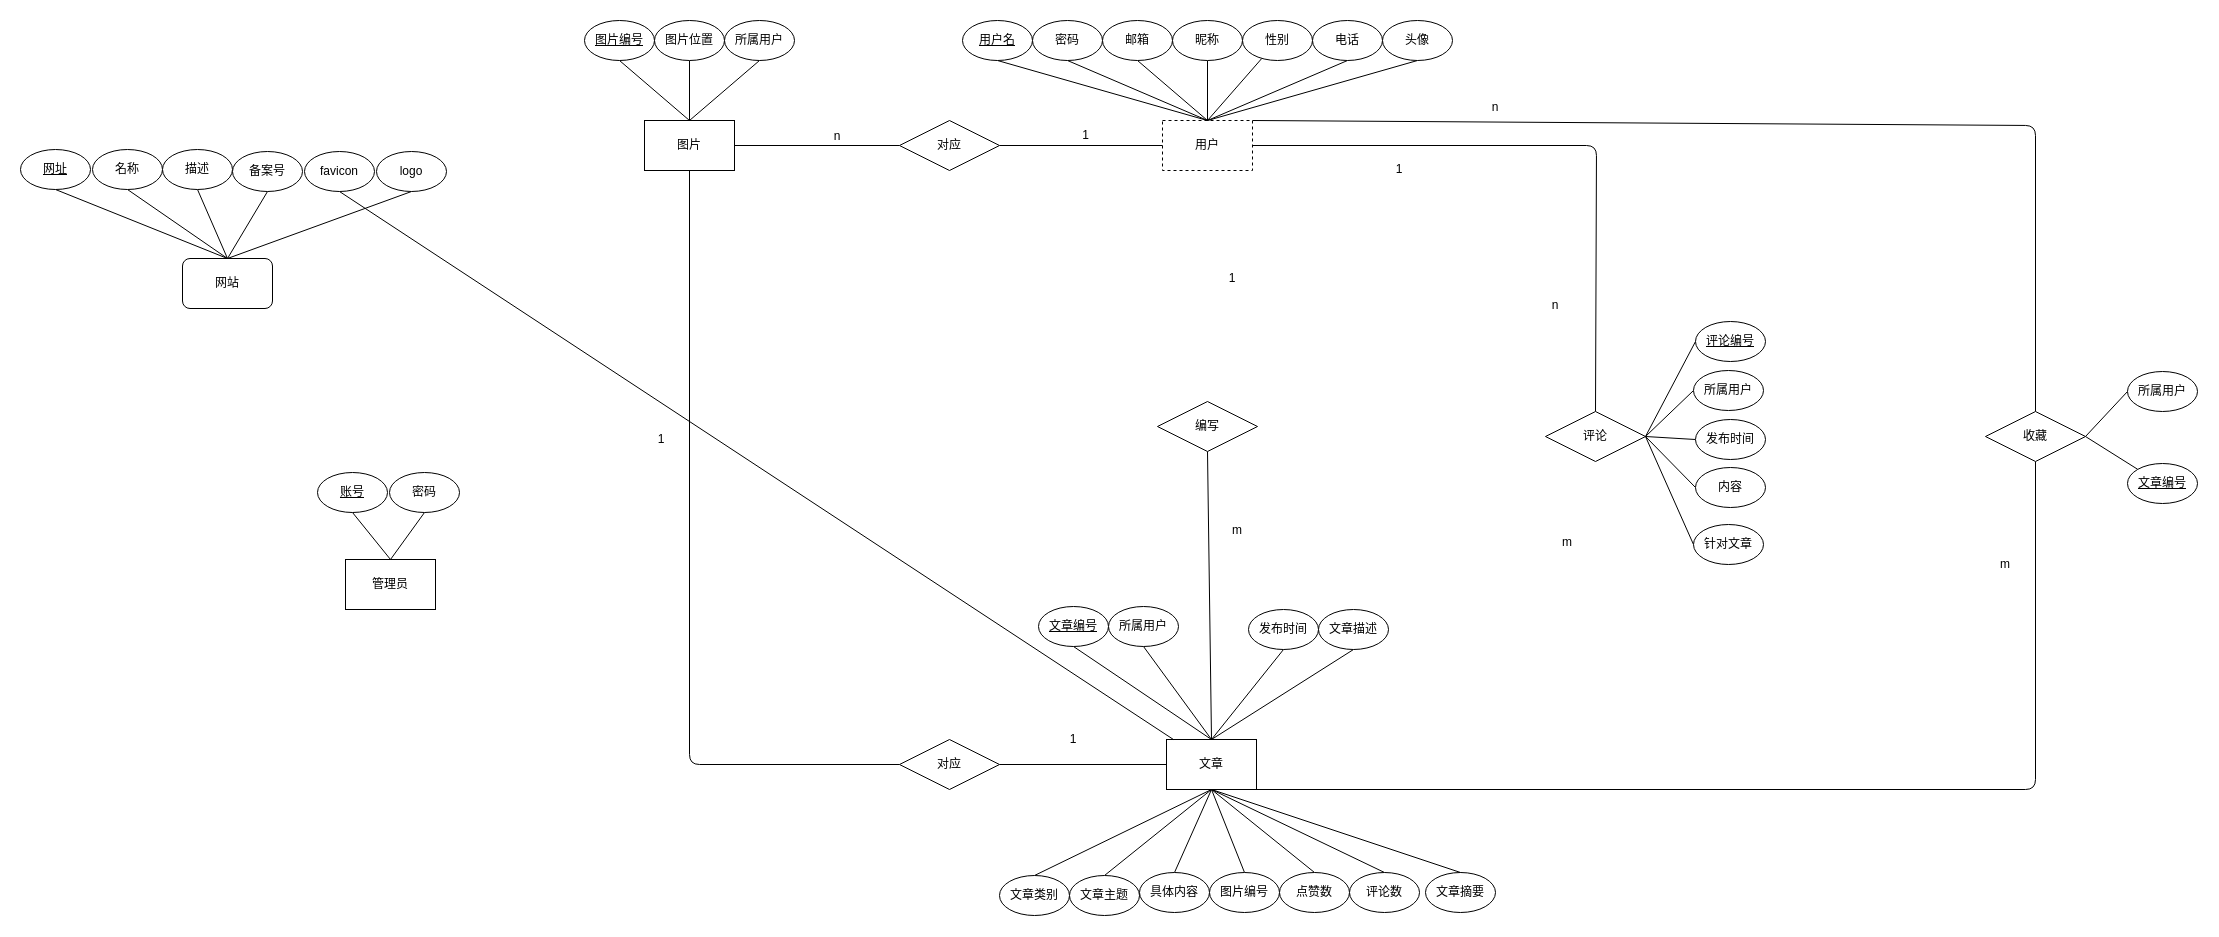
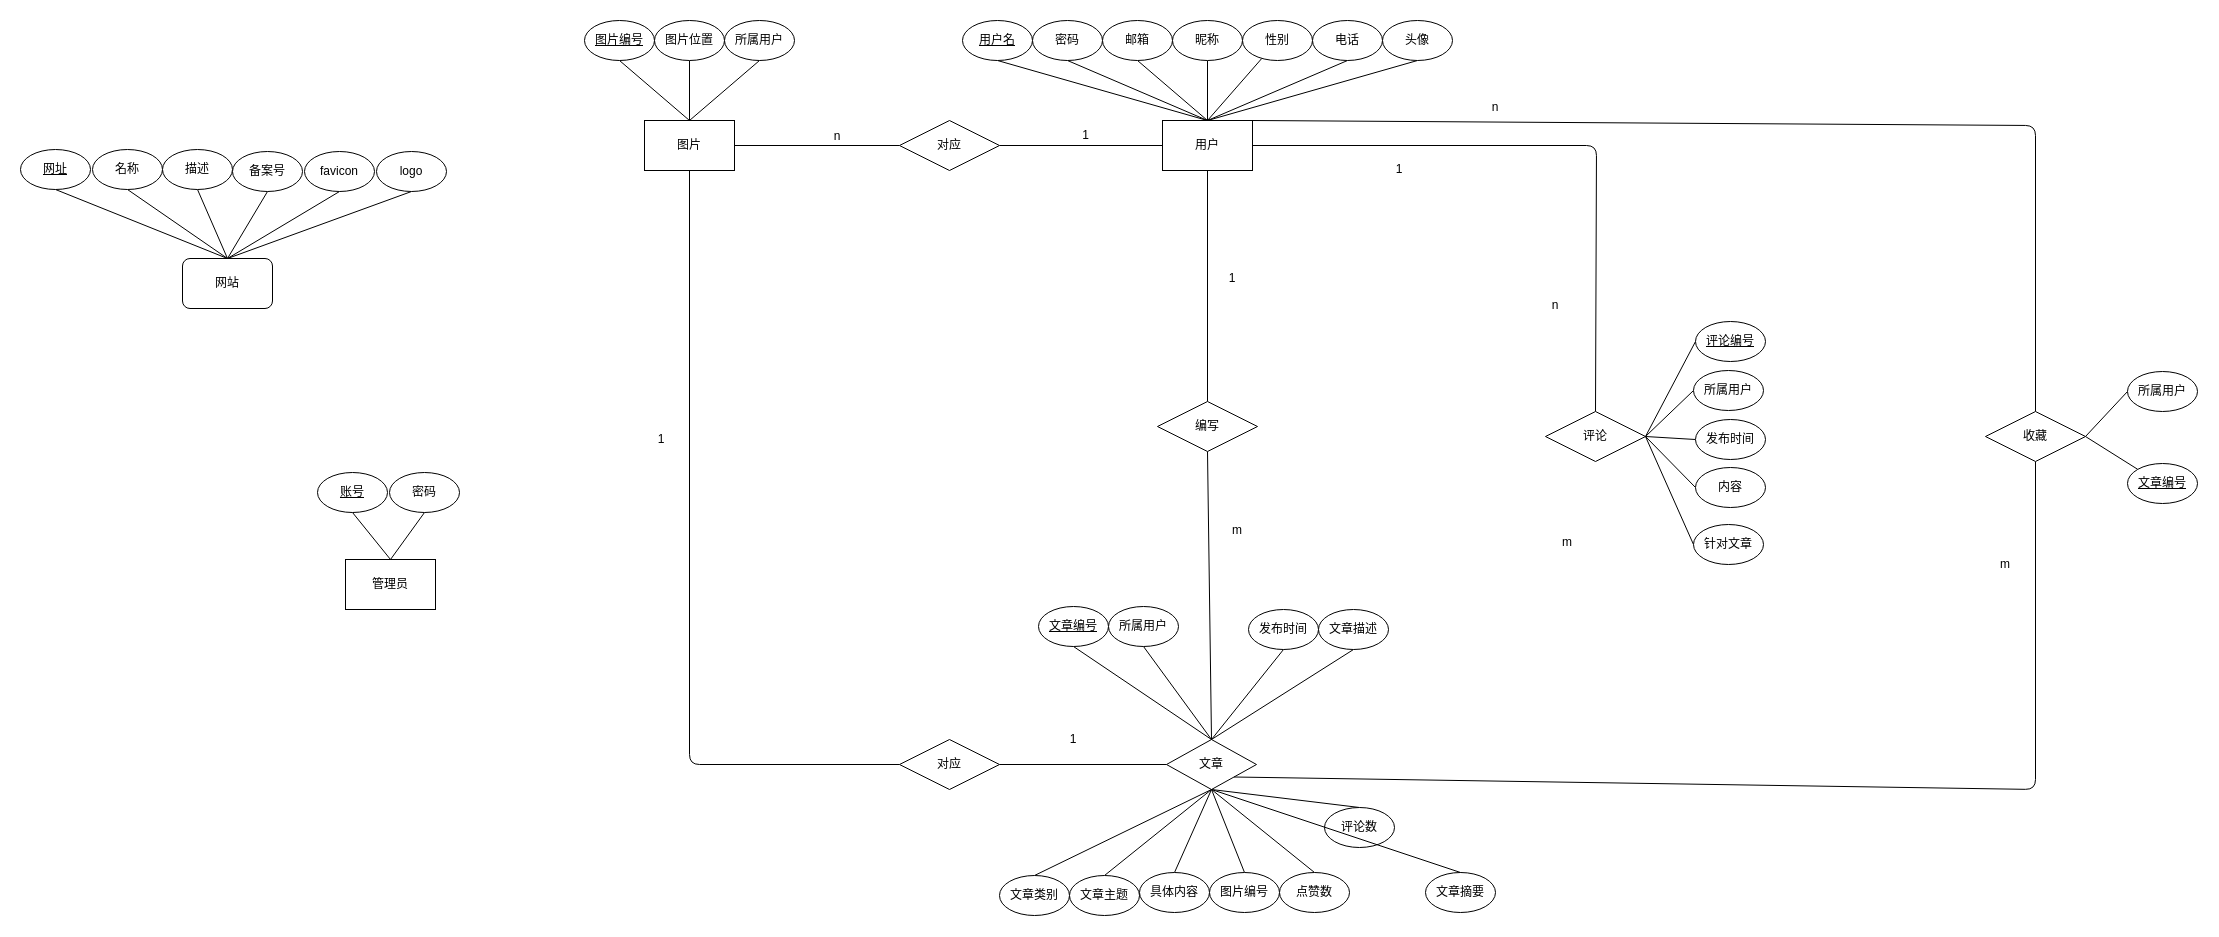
node "用户": style dashed -> solid
edge "用户" -- "编写": added
edge "favicon" -- "文章": now "favicon" -- "网站"
node "文章": shape rectangle -> diamond
node "评论数": moved (1385, 893) -> (1360, 828)
